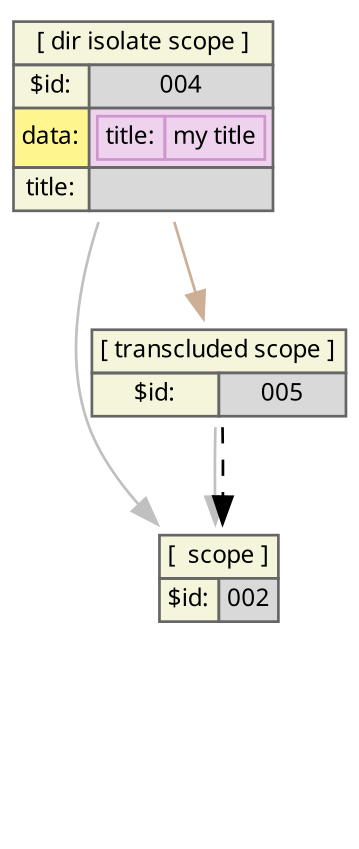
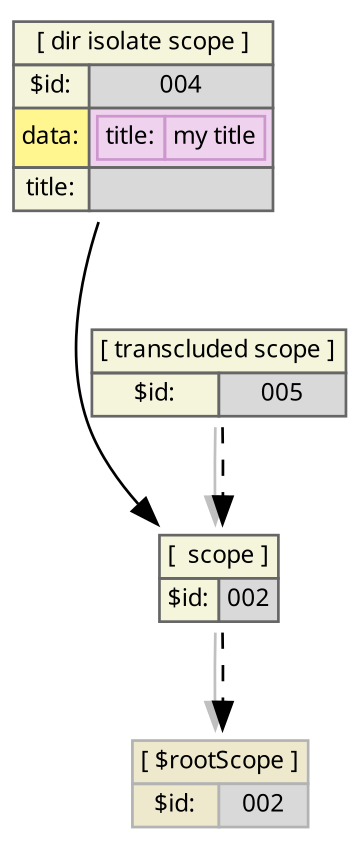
edge "[ dir isolate scope ]" -> "[ transcluded scope ]": removed
edge "[ dir isolate scope ]" -> "[  scope ]": color gray -> black
node "[ $rootScope ]": added
